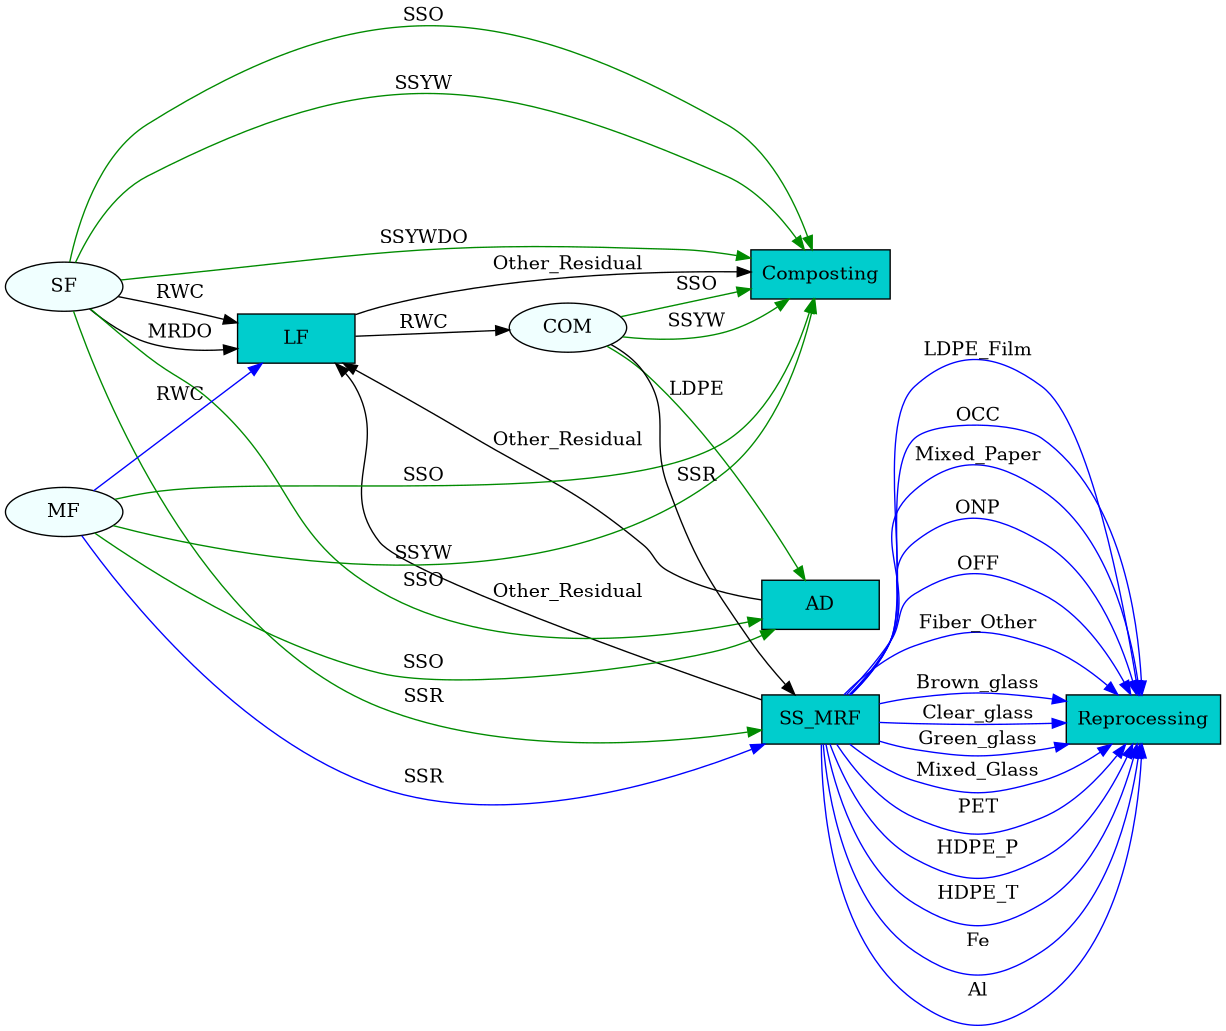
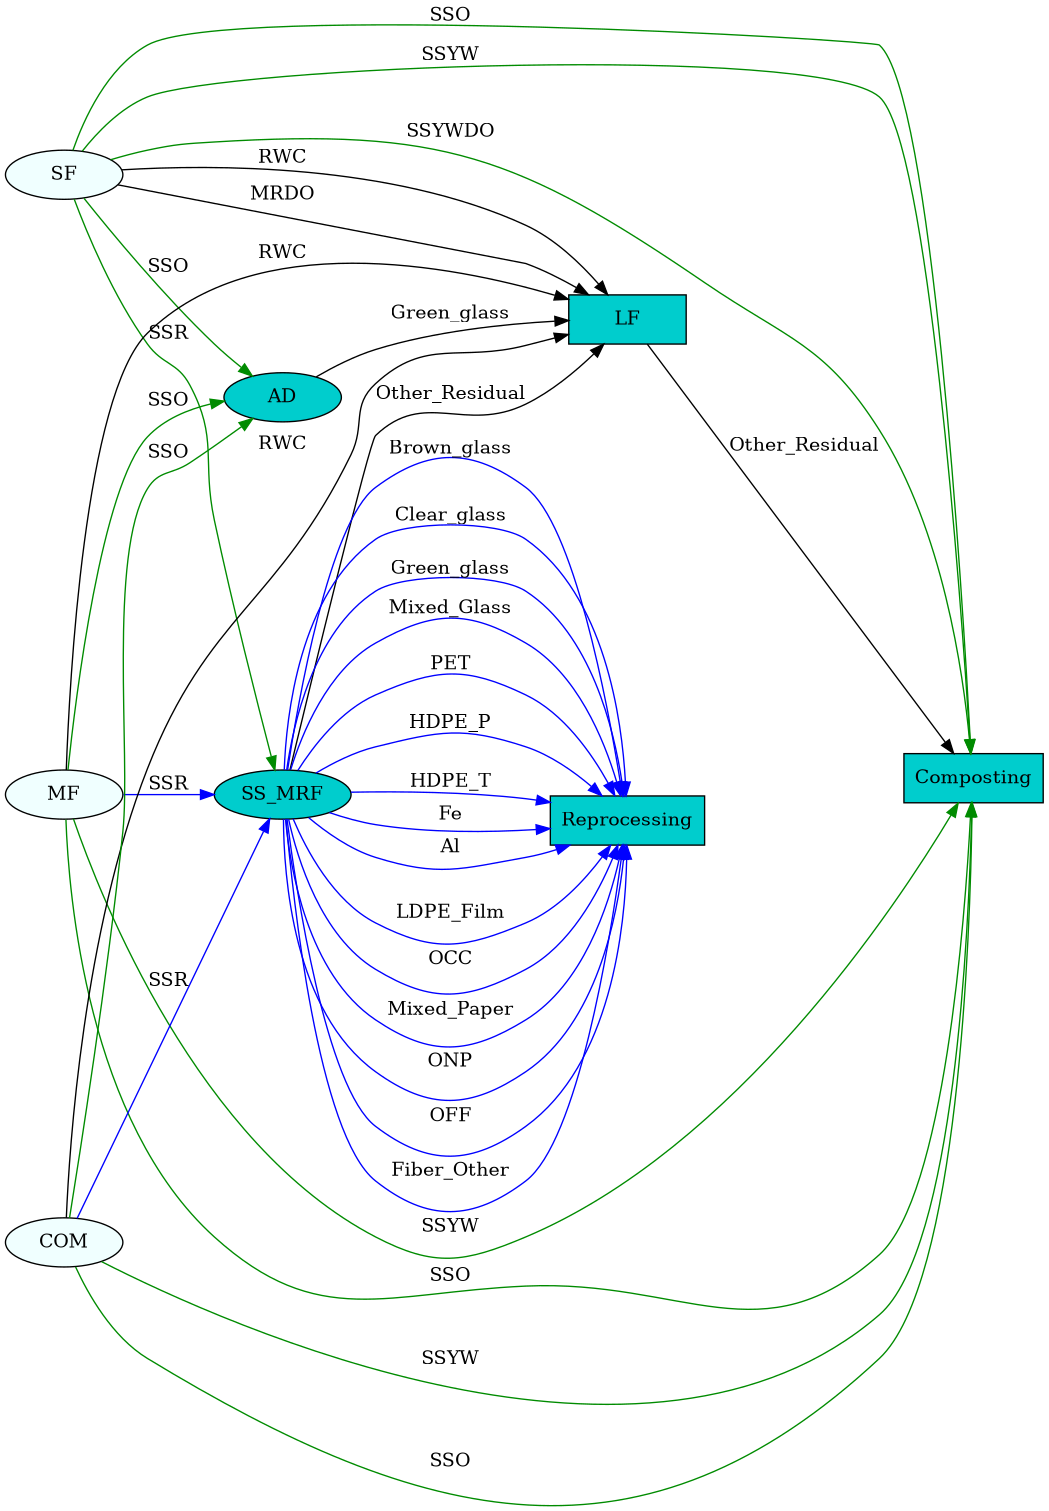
edge "LF" -> "COM": reversed
edge "COM" -> "AD": label "LDPE" -> "SSO"
edge "MF" -> "LF": color blue -> black
edge "AD" -> "LF": label "Other_Residual" -> "Green_glass"
edge "COM" -> "SS_MRF": color black -> blue
node "AD": shape box -> ellipse
node "SS_MRF": shape box -> ellipse
